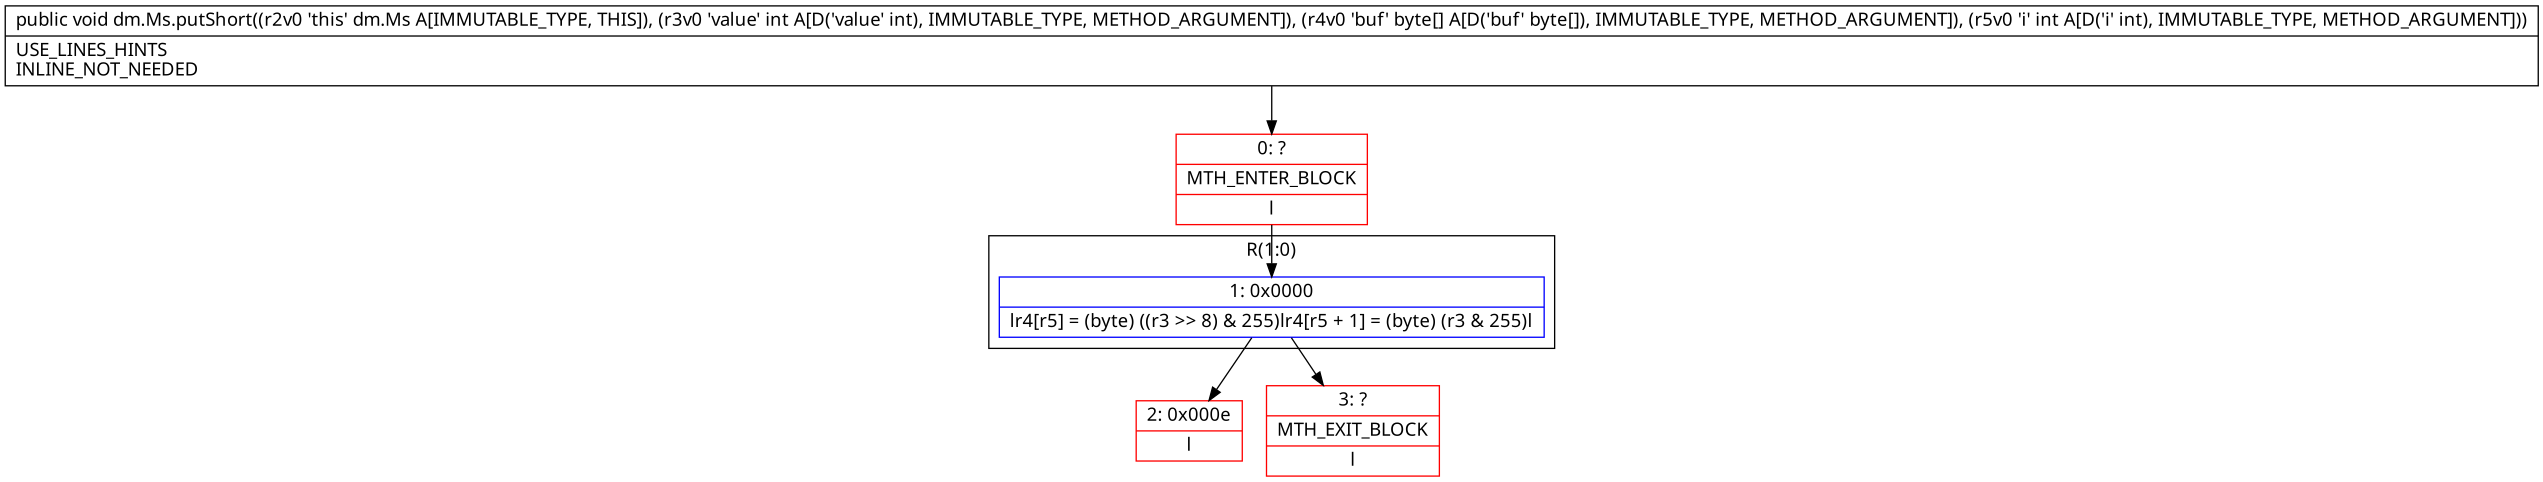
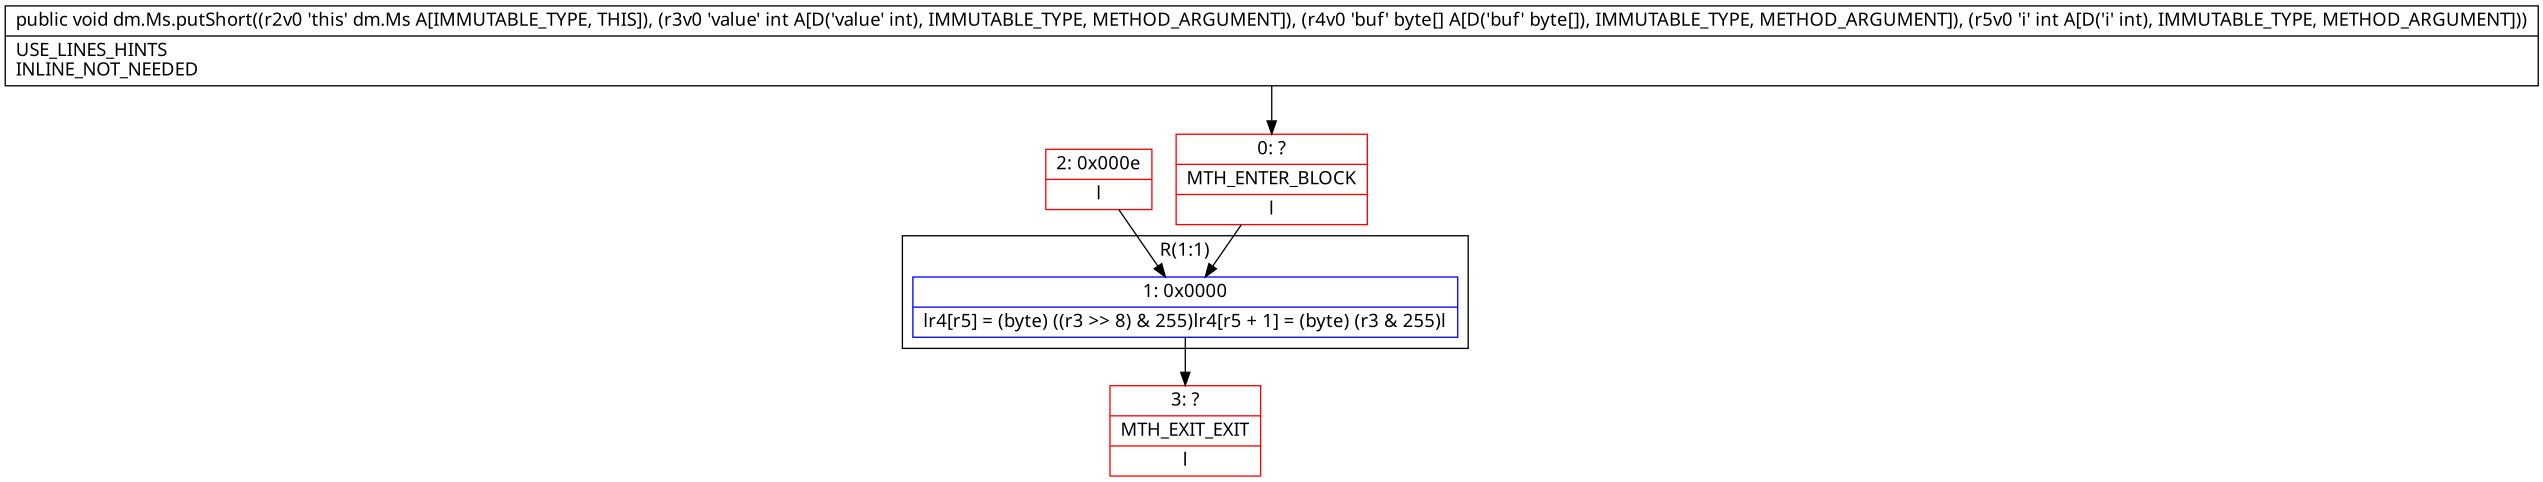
cluster "R(1:0)": label "R(1:0)" -> "R(1:1)"
edge "1: 0x0000" -> "2: 0x000e": reversed
node "3: ?": text "MTH_EXIT_BLOCK" -> "MTH_EXIT_EXIT"
